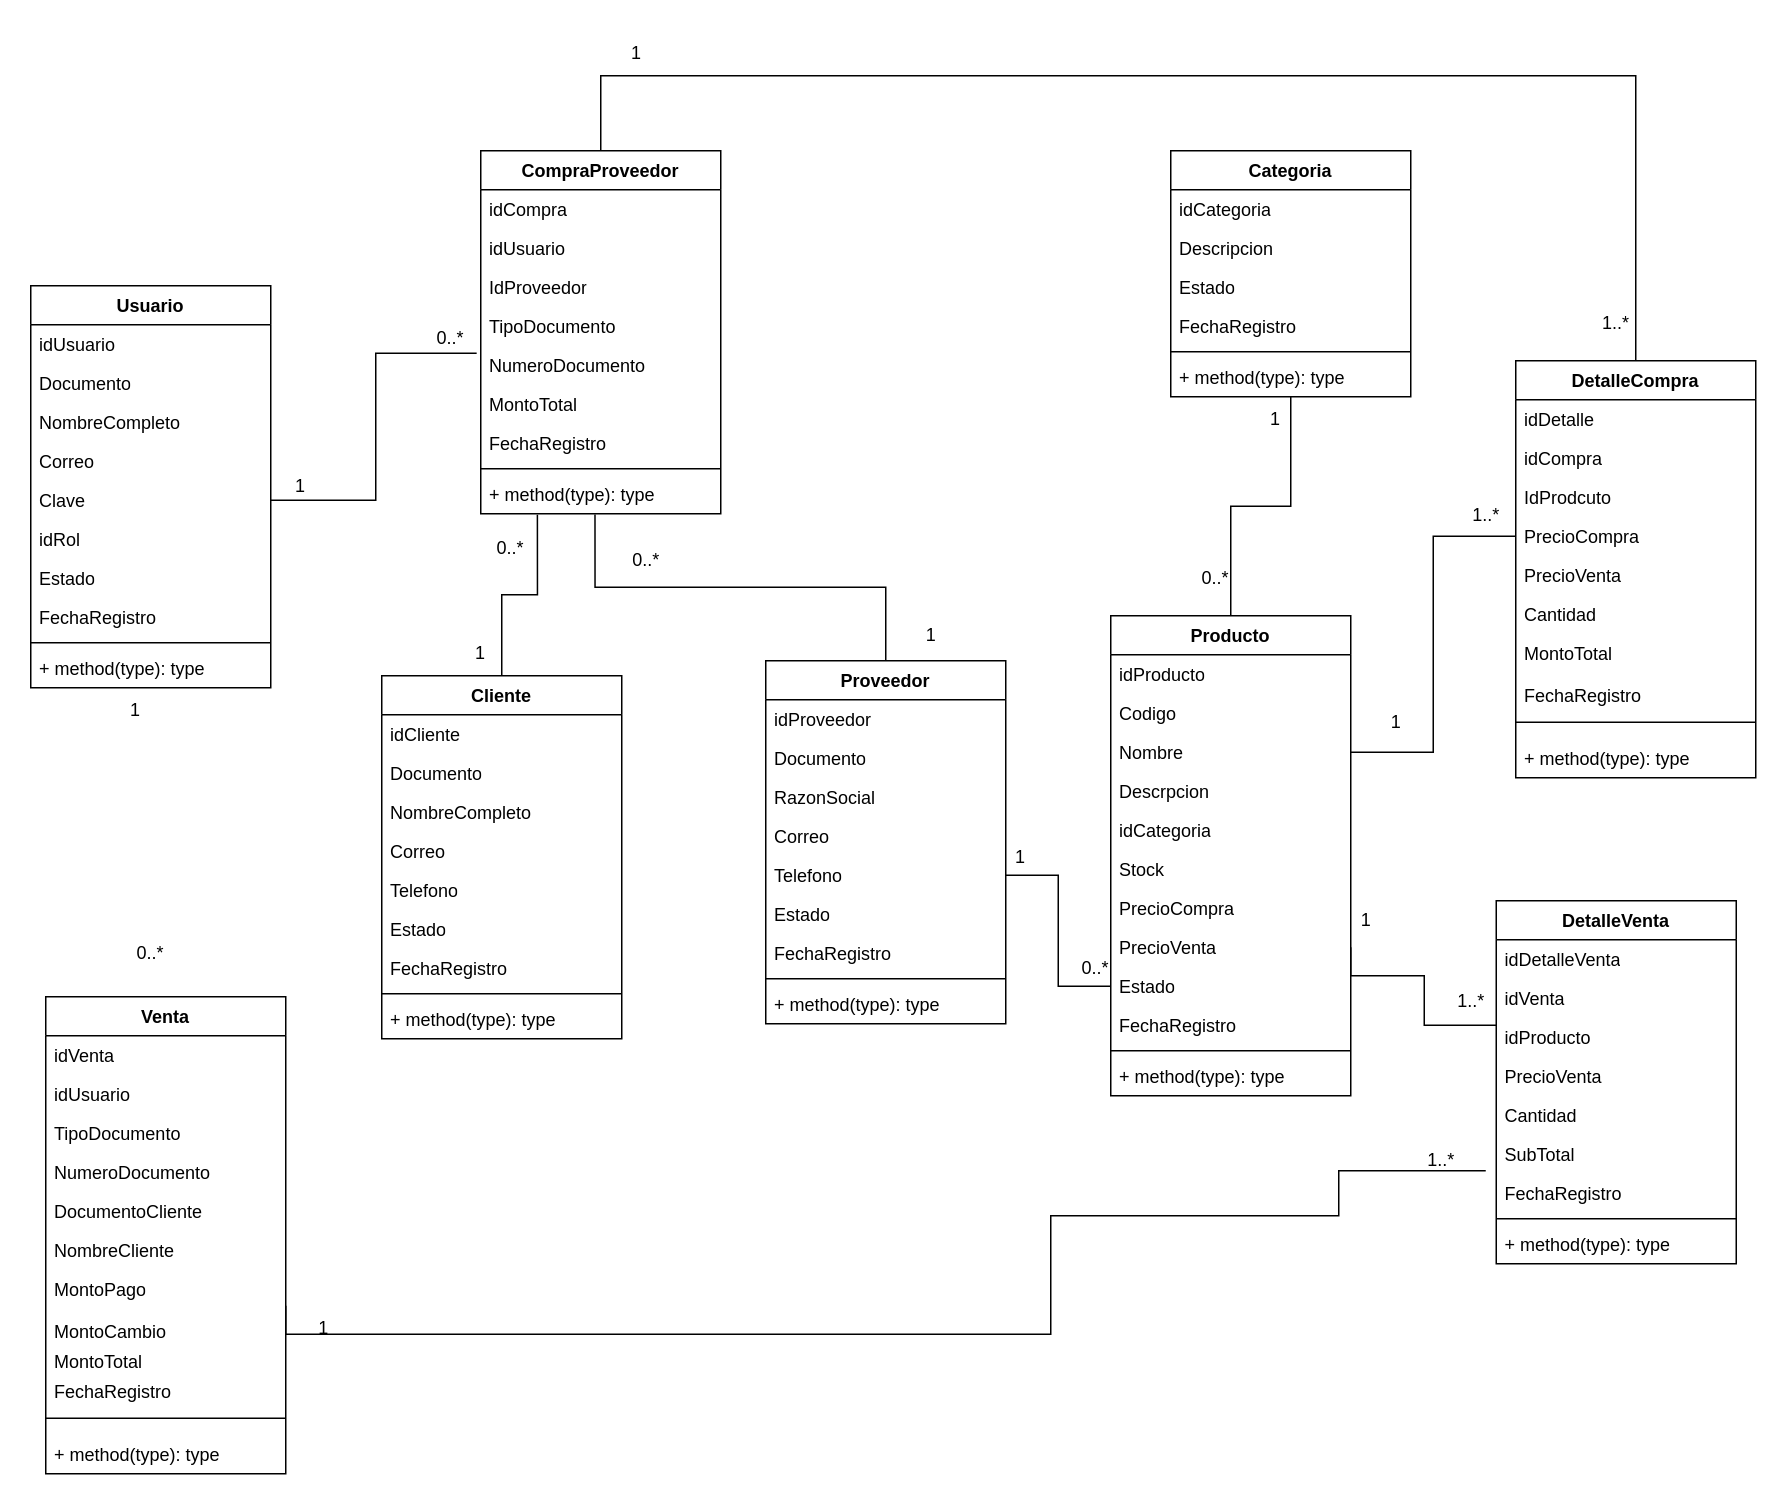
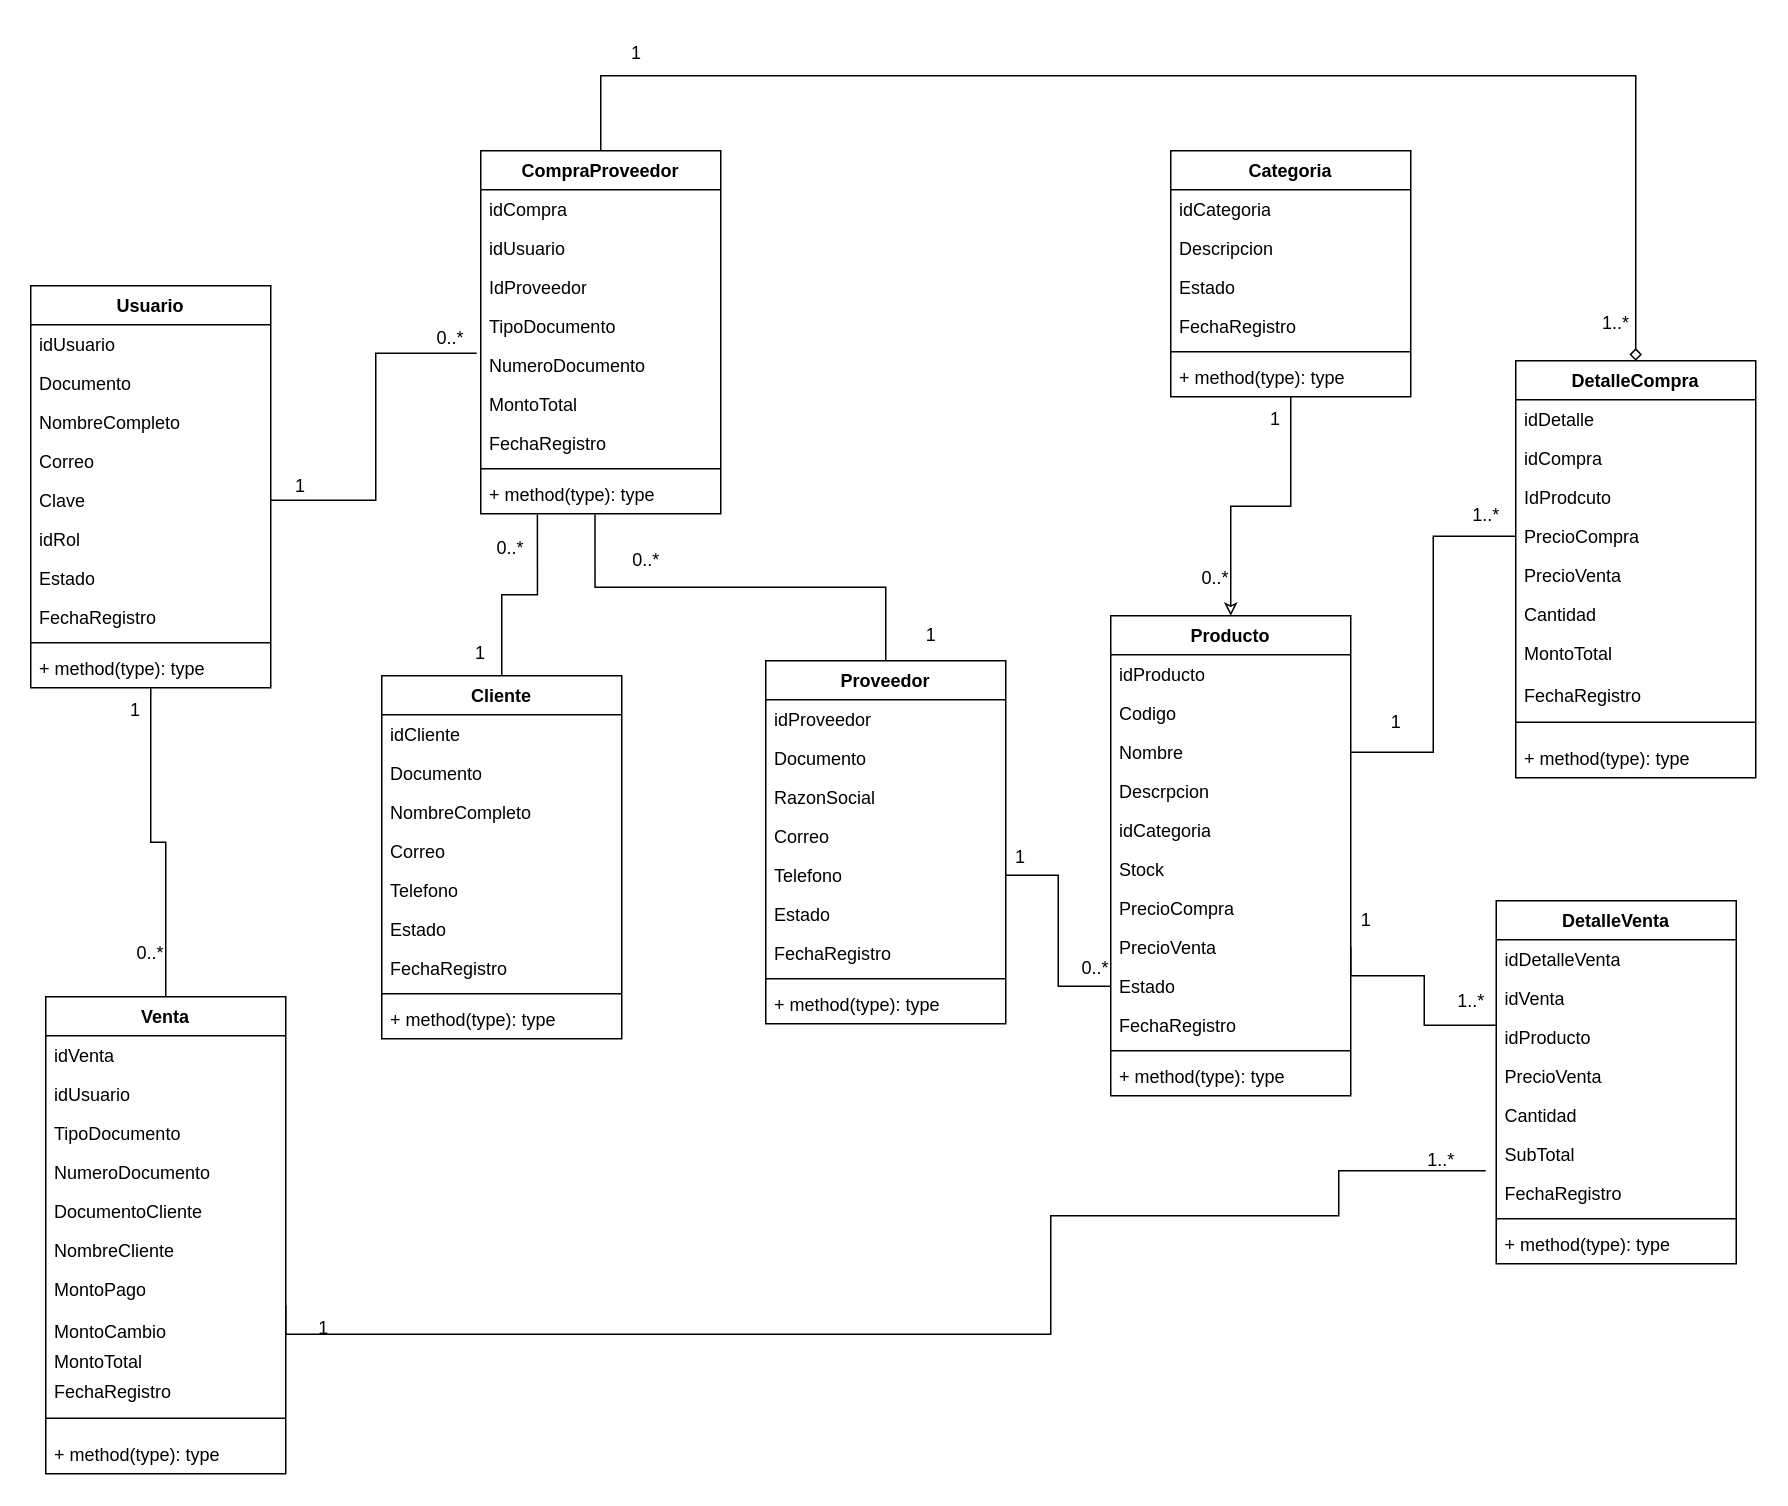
edge "CompraProveedor" -- "DetalleCompra": arrowhead none -> diamond
edge "Categoria" -- "Producto": arrowhead none -> classic
edge "Usuario" -- "Venta": added
